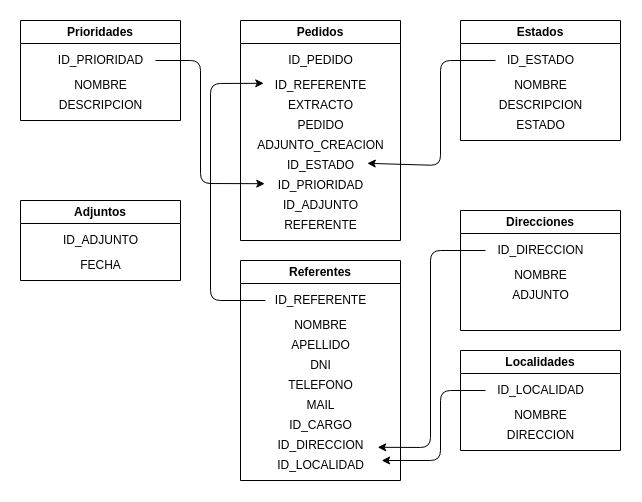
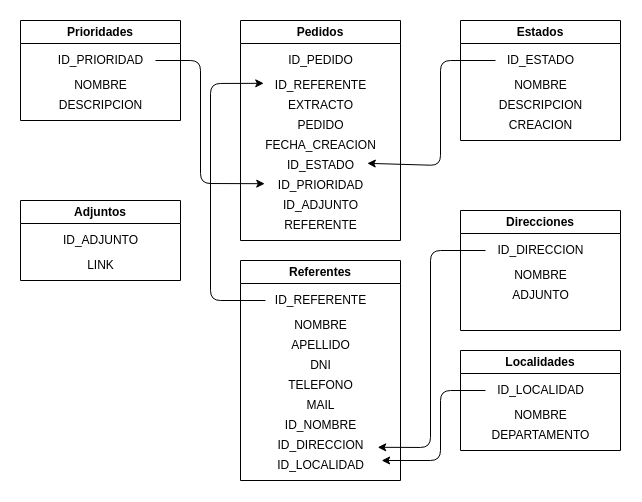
node "ESTADO": label "ESTADO" -> "CREACION"
node "ADJUNTO_CREACION": label "ADJUNTO_CREACION" -> "FECHA_CREACION"
node "FECHA": label "FECHA" -> "LINK"
node "ID_CARGO": label "ID_CARGO" -> "ID_NOMBRE"
node "DIRECCION": label "DIRECCION" -> "DEPARTAMENTO"
